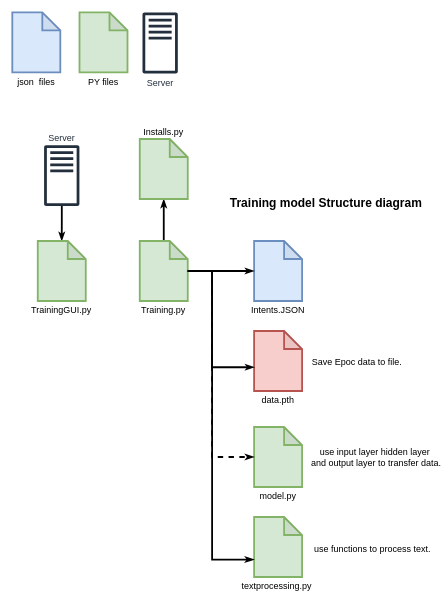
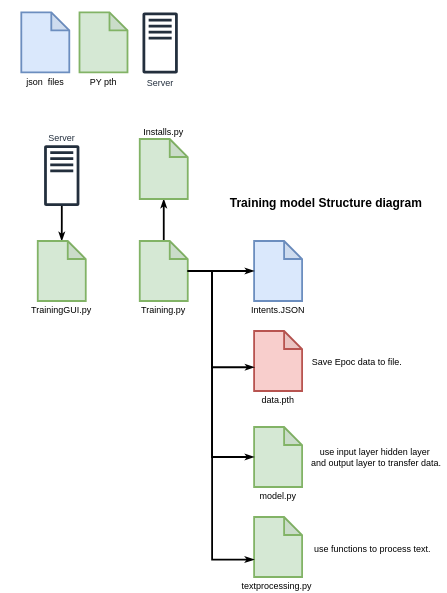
node "json files": moved (36, 42) -> (45, 42)
node "PY files": label "PY files" -> "PY pth"
edge "Training.py" -> "model.py": style dashed -> solid
